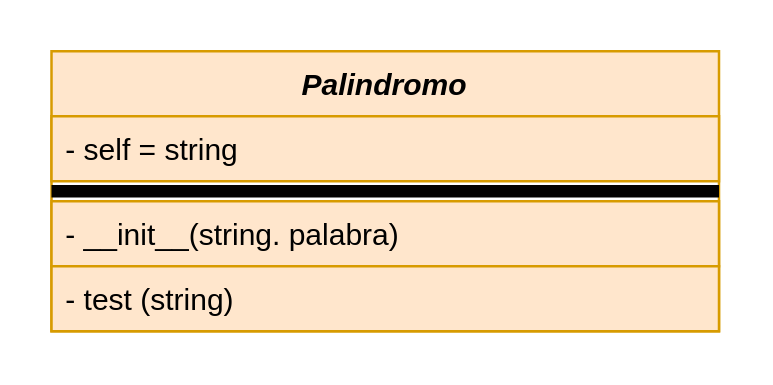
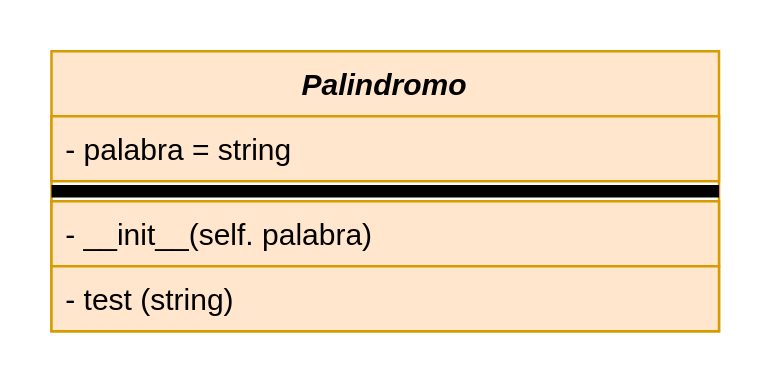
node "- self = string": label "- self = string" -> "- palabra = string"
node "- __init__(string. palabra)": label "- __init__(string. palabra)" -> "- __init__(self. palabra)"
